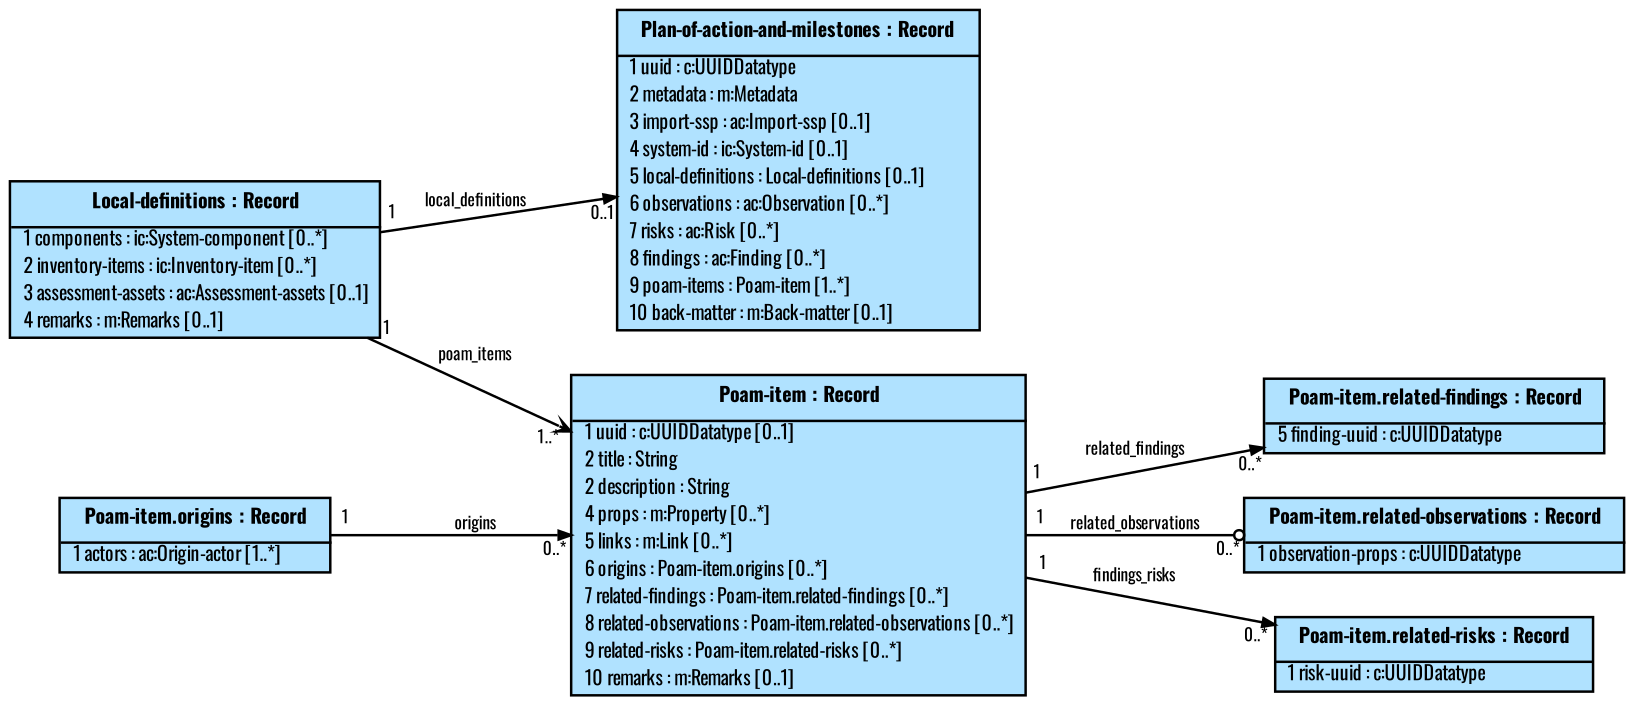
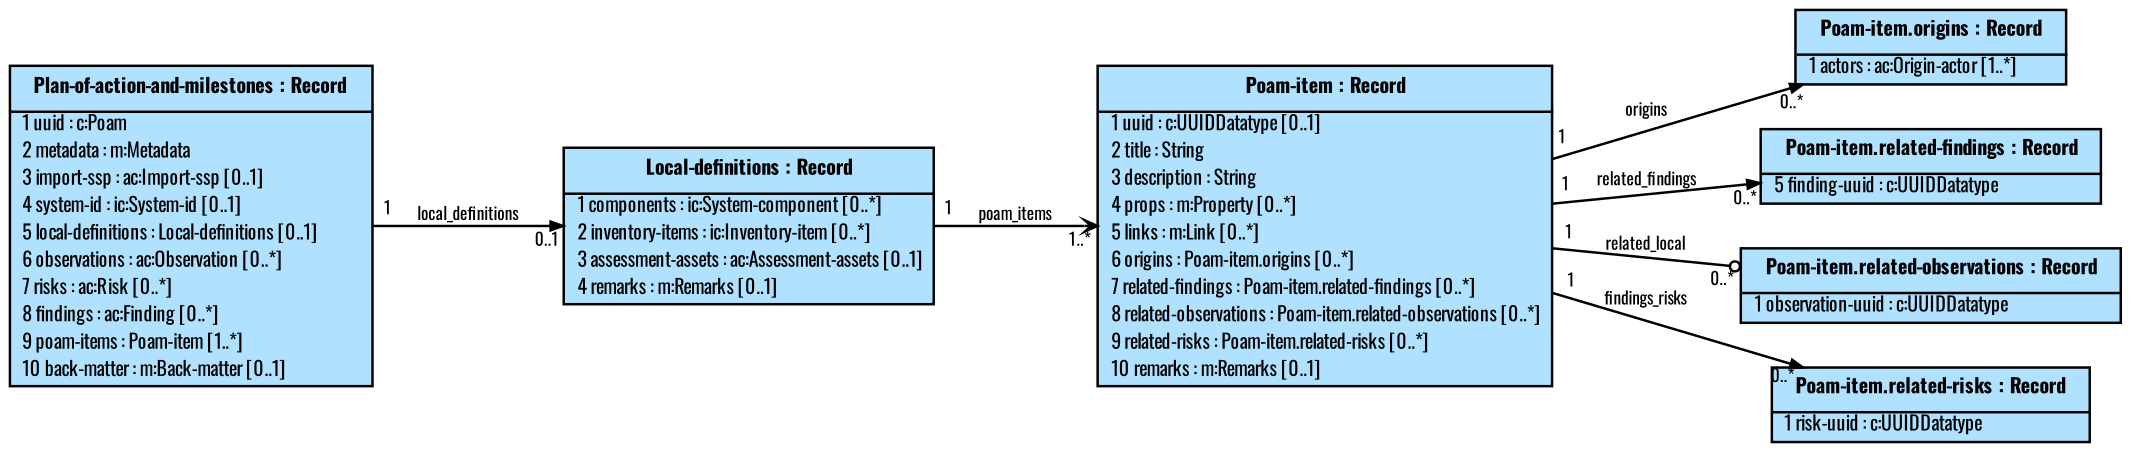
node "Plan-of-action-and-milestones : Record": text "1 uuid : c:UUIDDatatype" -> "1 uuid : c:Poam"
edge "Local-definitions : Record" -> "Plan-of-action-and-milestones : Record": reversed
node "Poam-item : Record": text "2 description : String" -> "3 description : String"
edge "Poam-item : Record" -> "Poam-item.related-observations : Record": label "related_observations" -> "related_local"
edge "Poam-item.origins : Record" -> "Poam-item : Record": reversed
node "Poam-item.related-observations : Record": text "1 observation-props : c:UUIDDatatype" -> "1 observation-uuid : c:UUIDDatatype"
